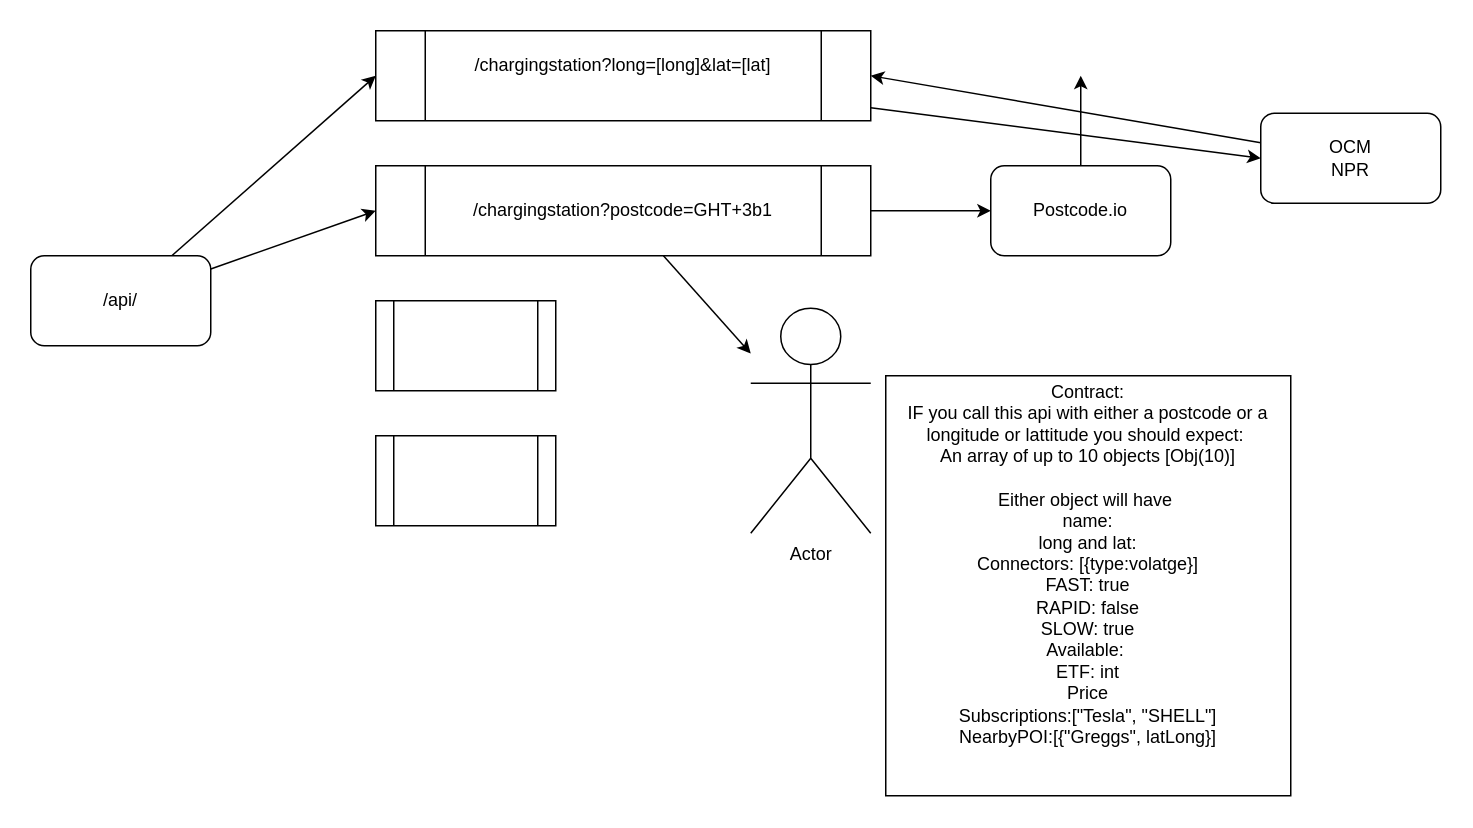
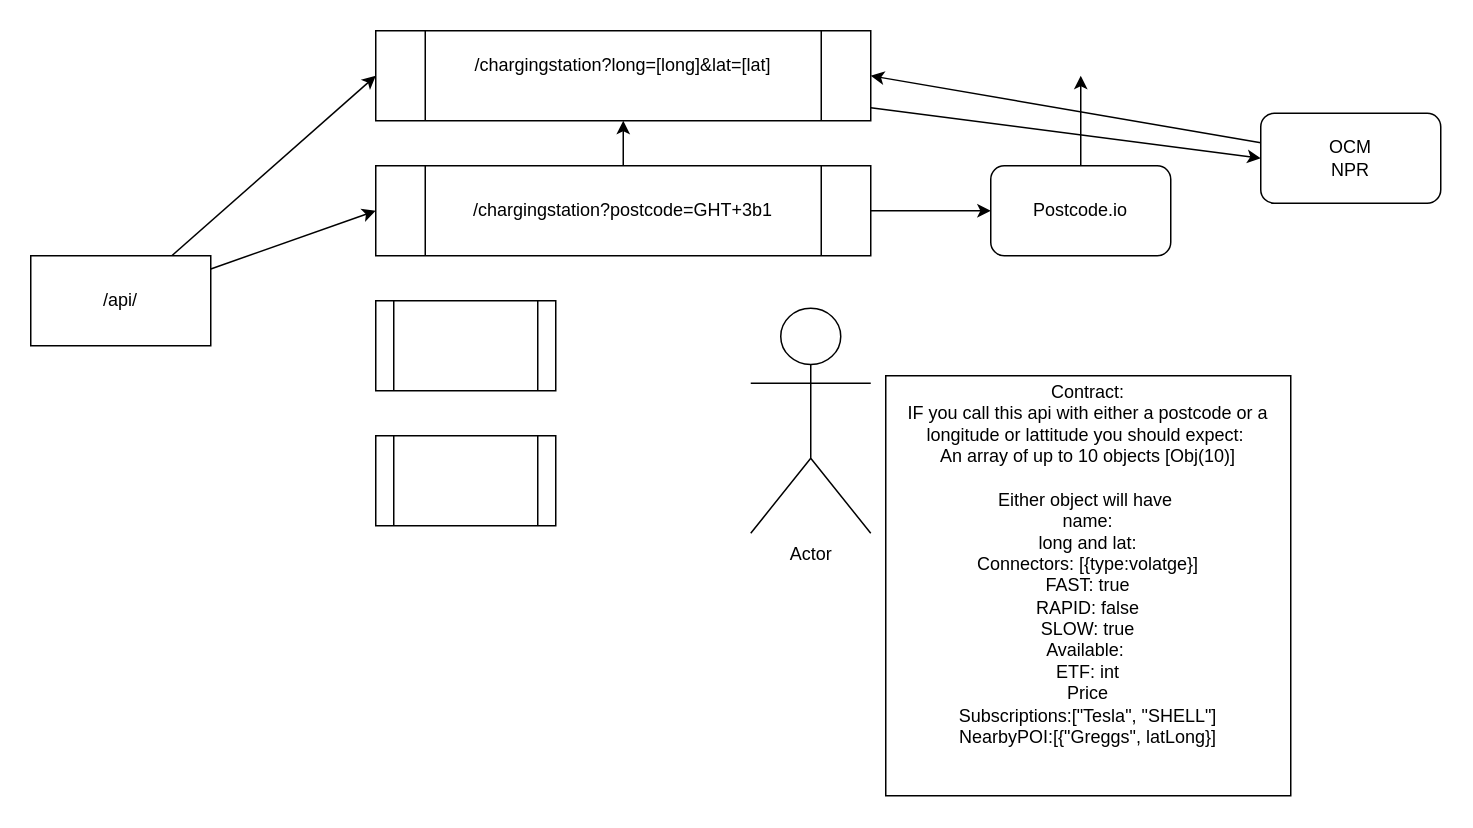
node "/api/": shape rounded rectangle -> rectangle
edge "/chargingstation?postcode=GHT+3b1" -> "Actor": now "/chargingstation?postcode=GHT+3b1" -> "/chargingstation?long=[long]&lat=[lat]"
